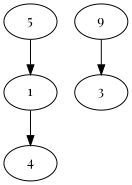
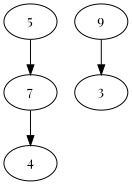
node "1": label "1" -> "7"
